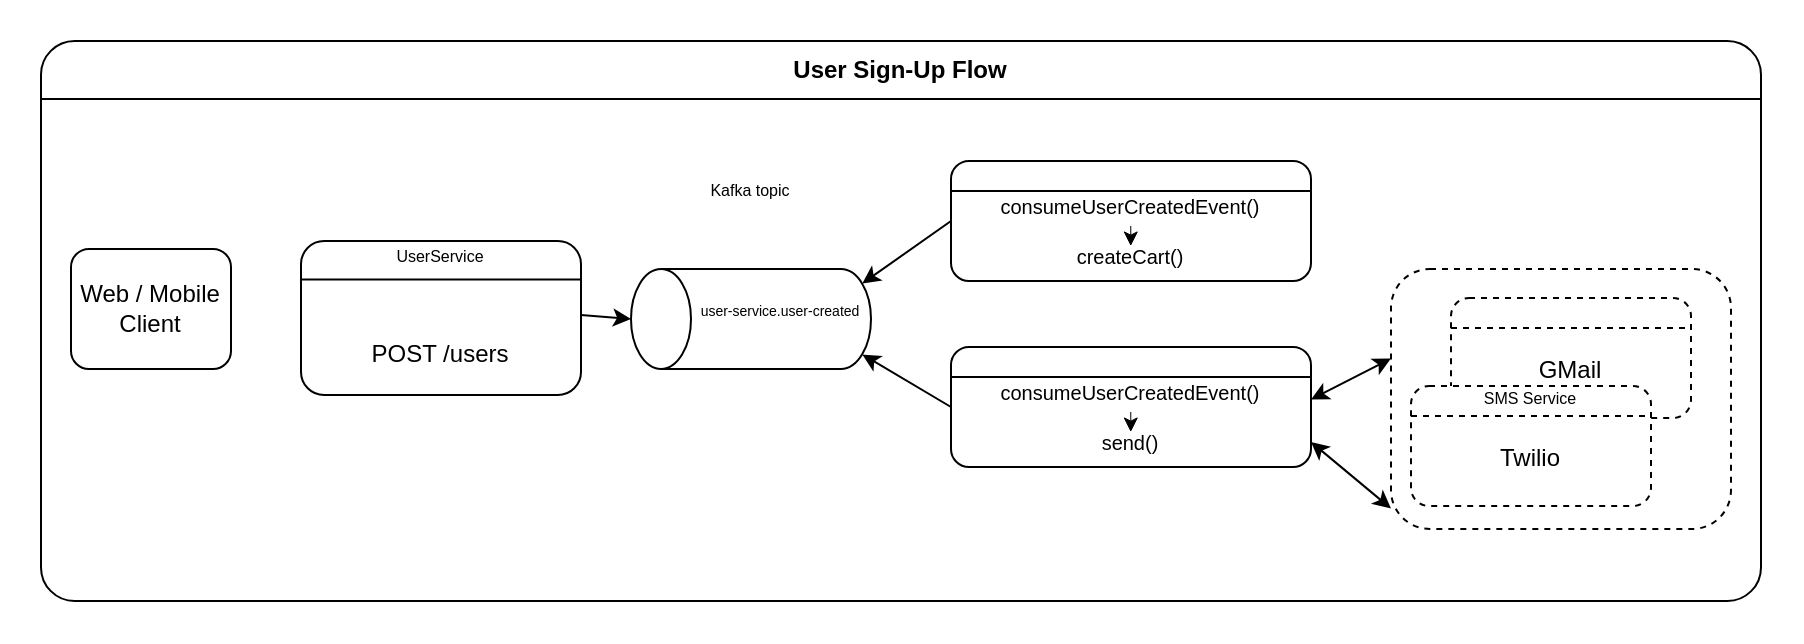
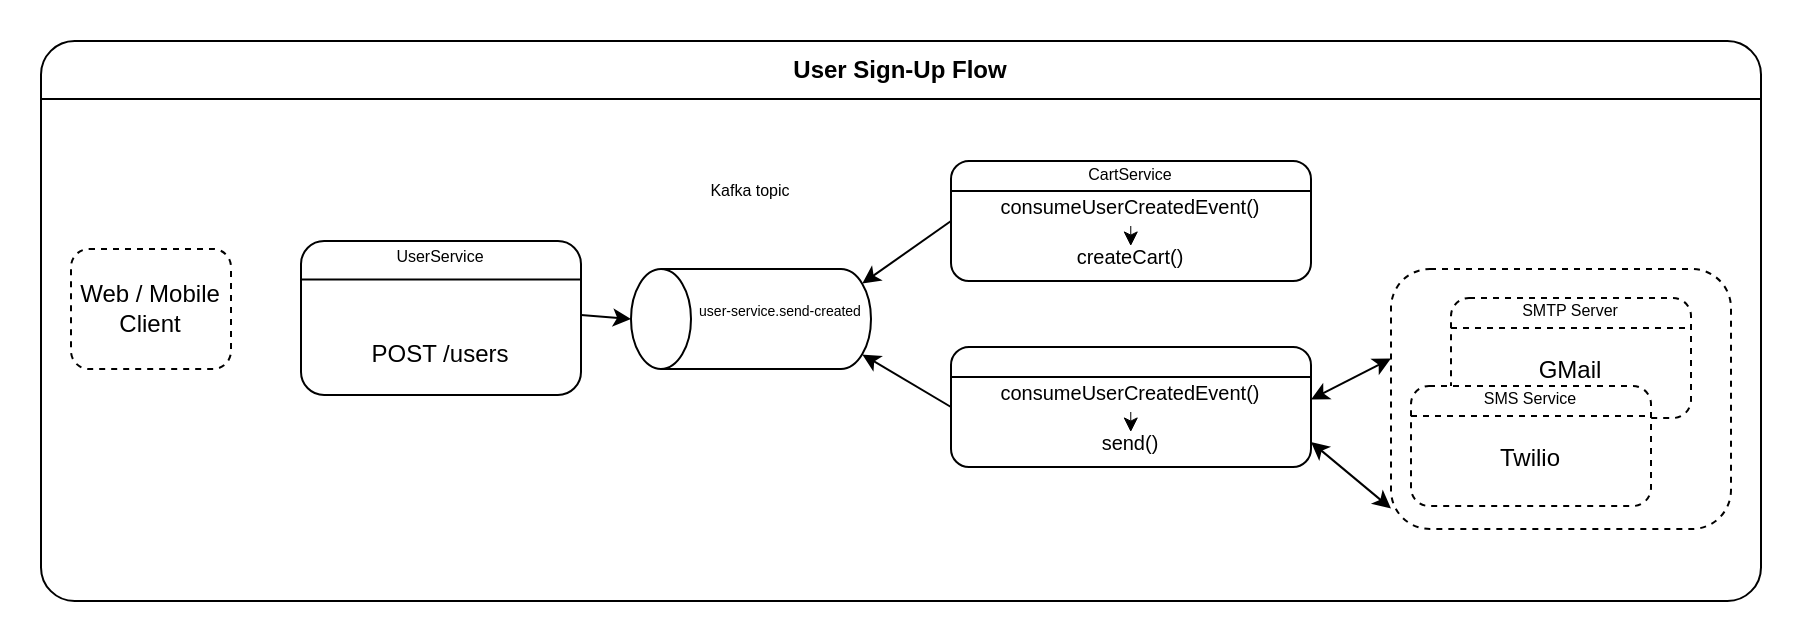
node "CartService": added
node "Web / Mobile Client": style solid -> dashed
node "user-service.user-created": label "user-service.user-created" -> "user-service.send-created"
node "SMTP Server": added
